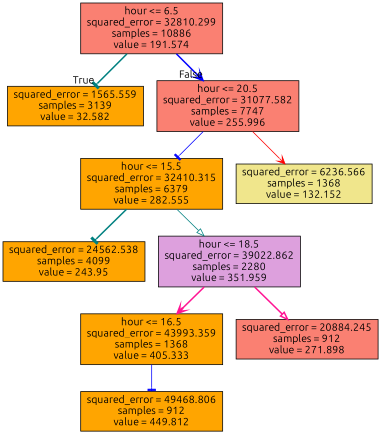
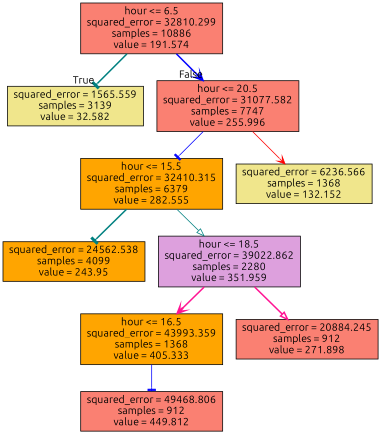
node "squared_error = 1565.559 samples = 3139 value = 32.582": fillcolor orange -> khaki
node "squared_error = 49468.806 samples = 912 value = 449.812": fillcolor orange -> salmon
